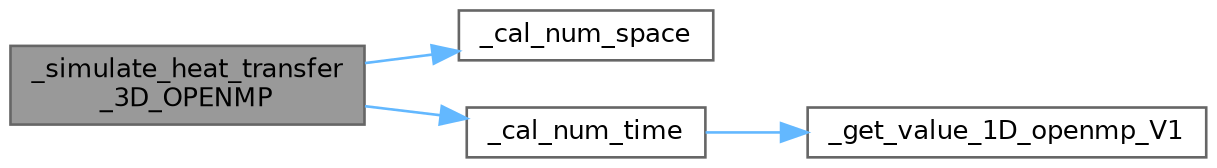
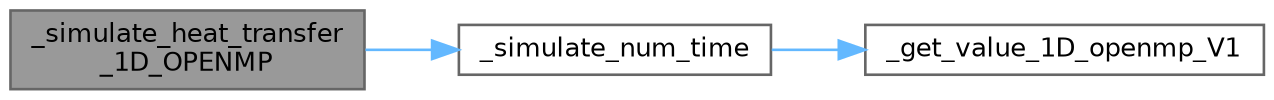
node "_cal_num_space": removed
node "_simulate_heat_transfer _3D_OPENMP": label "_simulate_heat_transfer _3D_OPENMP" -> "_simulate_heat_transfer _1D_OPENMP"
node "_cal_num_time": label "_cal_num_time" -> "_simulate_num_time"
